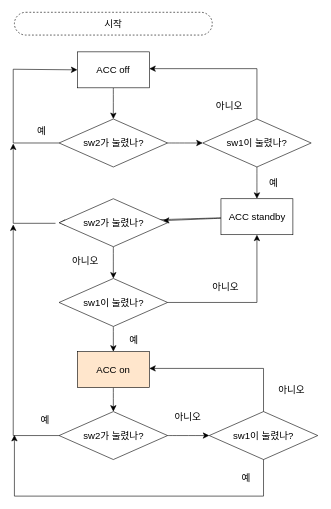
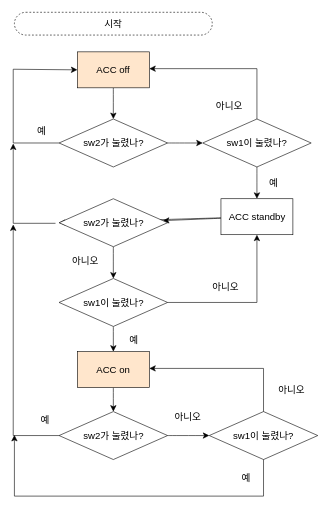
node "ACC off": fillcolor #ffffff -> #ffe6cc
